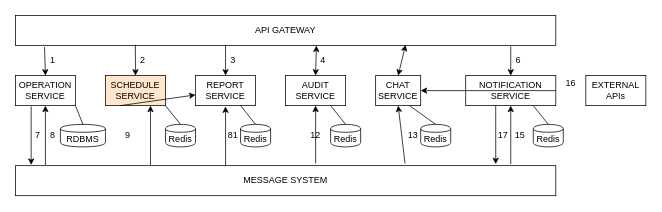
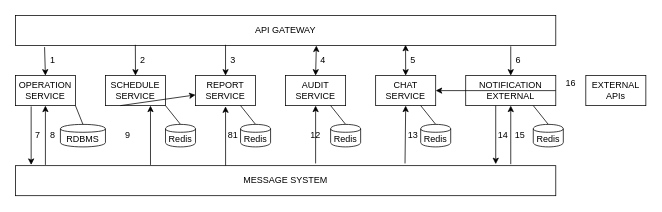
node "5": added
node "SCHEDULE SERVICE": fillcolor #ffe6cc -> #ffffff
node "CHAT SERVICE": size 45x30 -> 60x30
node "NOTIFICATION SERVICE": label "NOTIFICATION SERVICE" -> "NOTIFICATION EXTERNAL"
node "17": label "17" -> "14"
